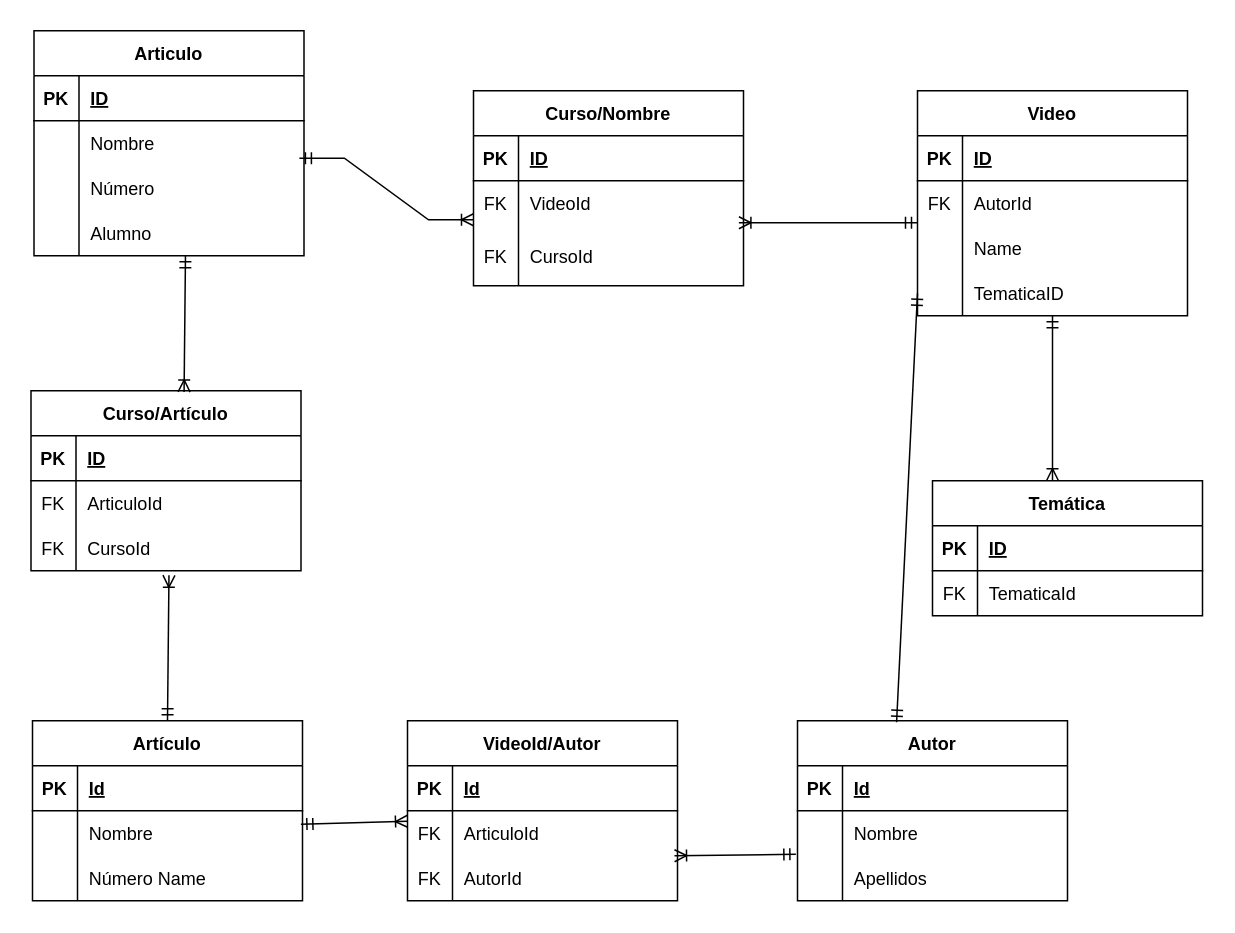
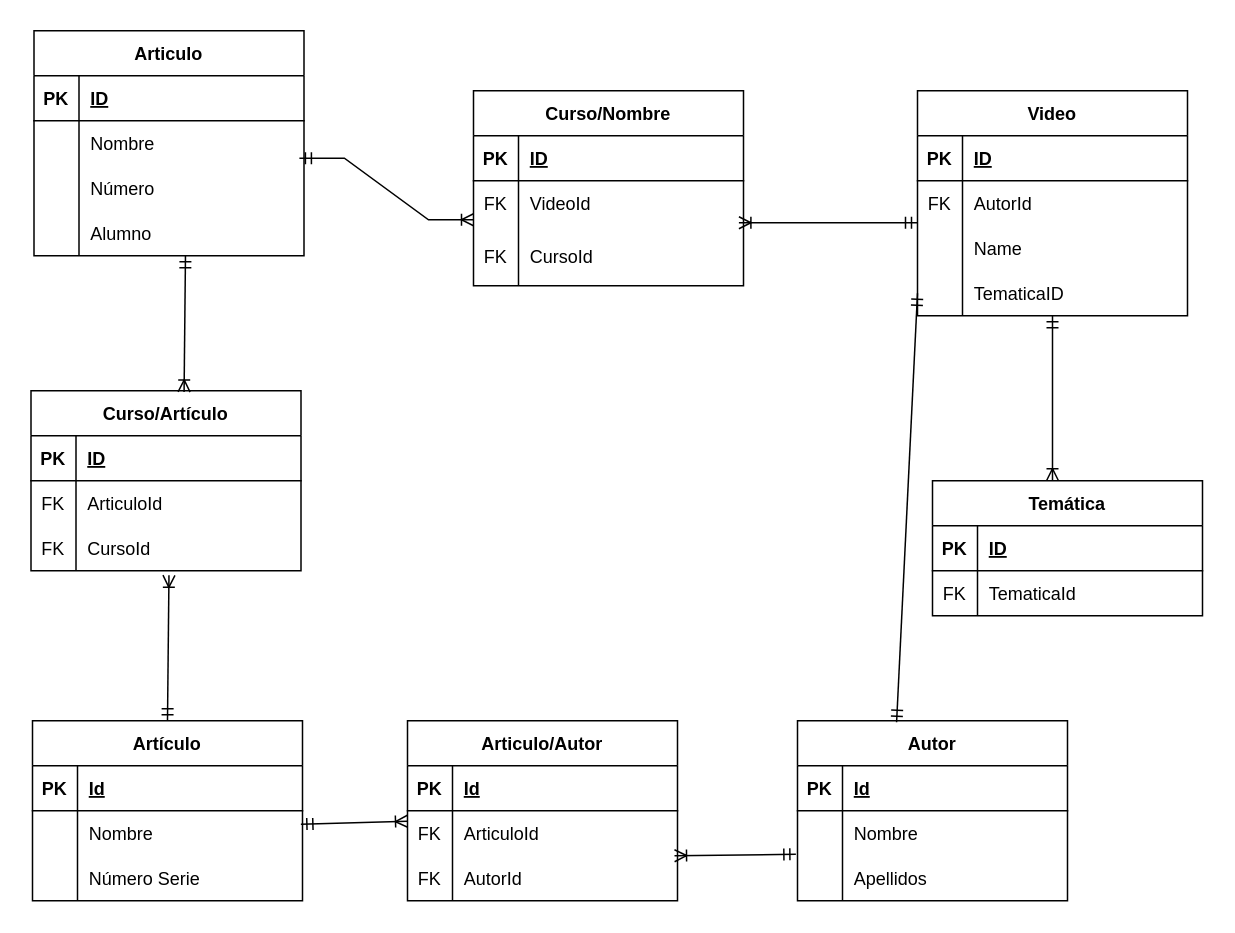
node "VideoId/Autor": label "VideoId/Autor" -> "Articulo/Autor"
node "Número Name": label "Número Name" -> "Número Serie"
